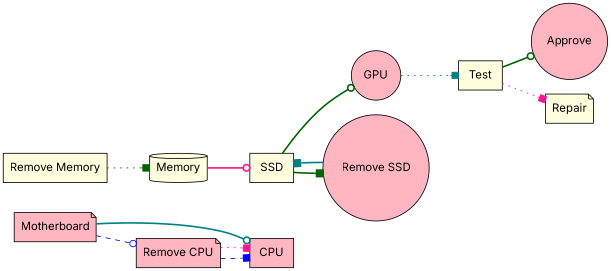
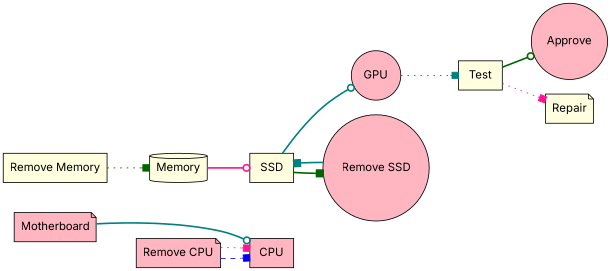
edge "SSD" -> "GPU": color darkgreen -> teal
edge "Motherboard" -> "Remove CPU": removed
